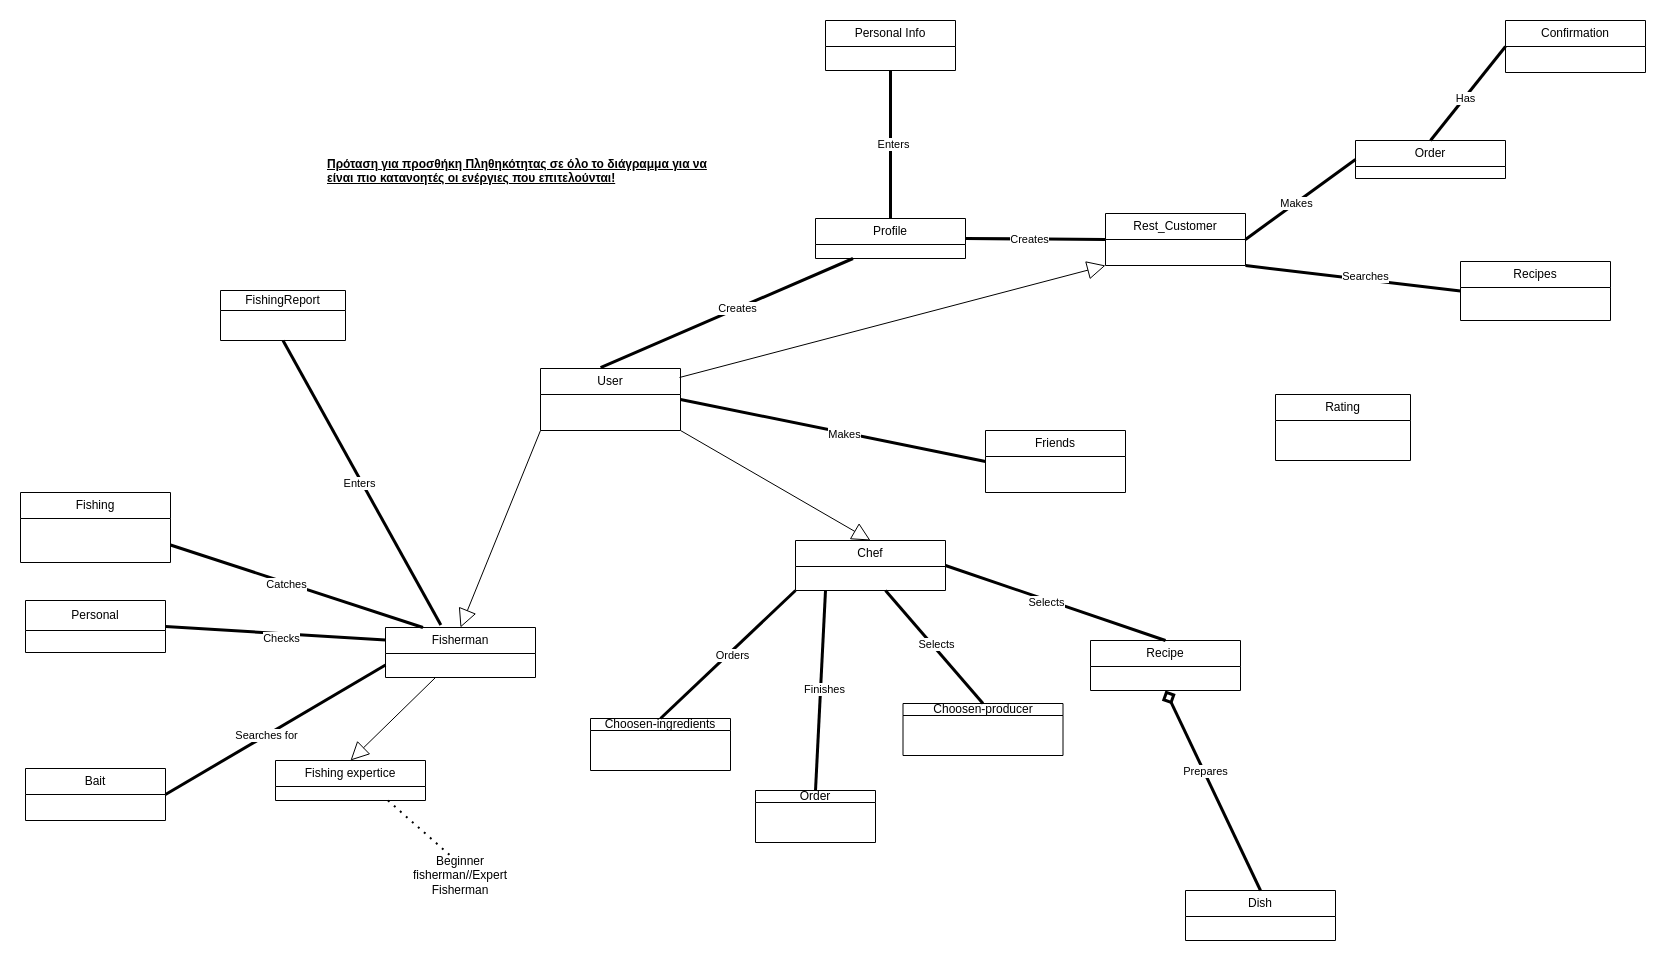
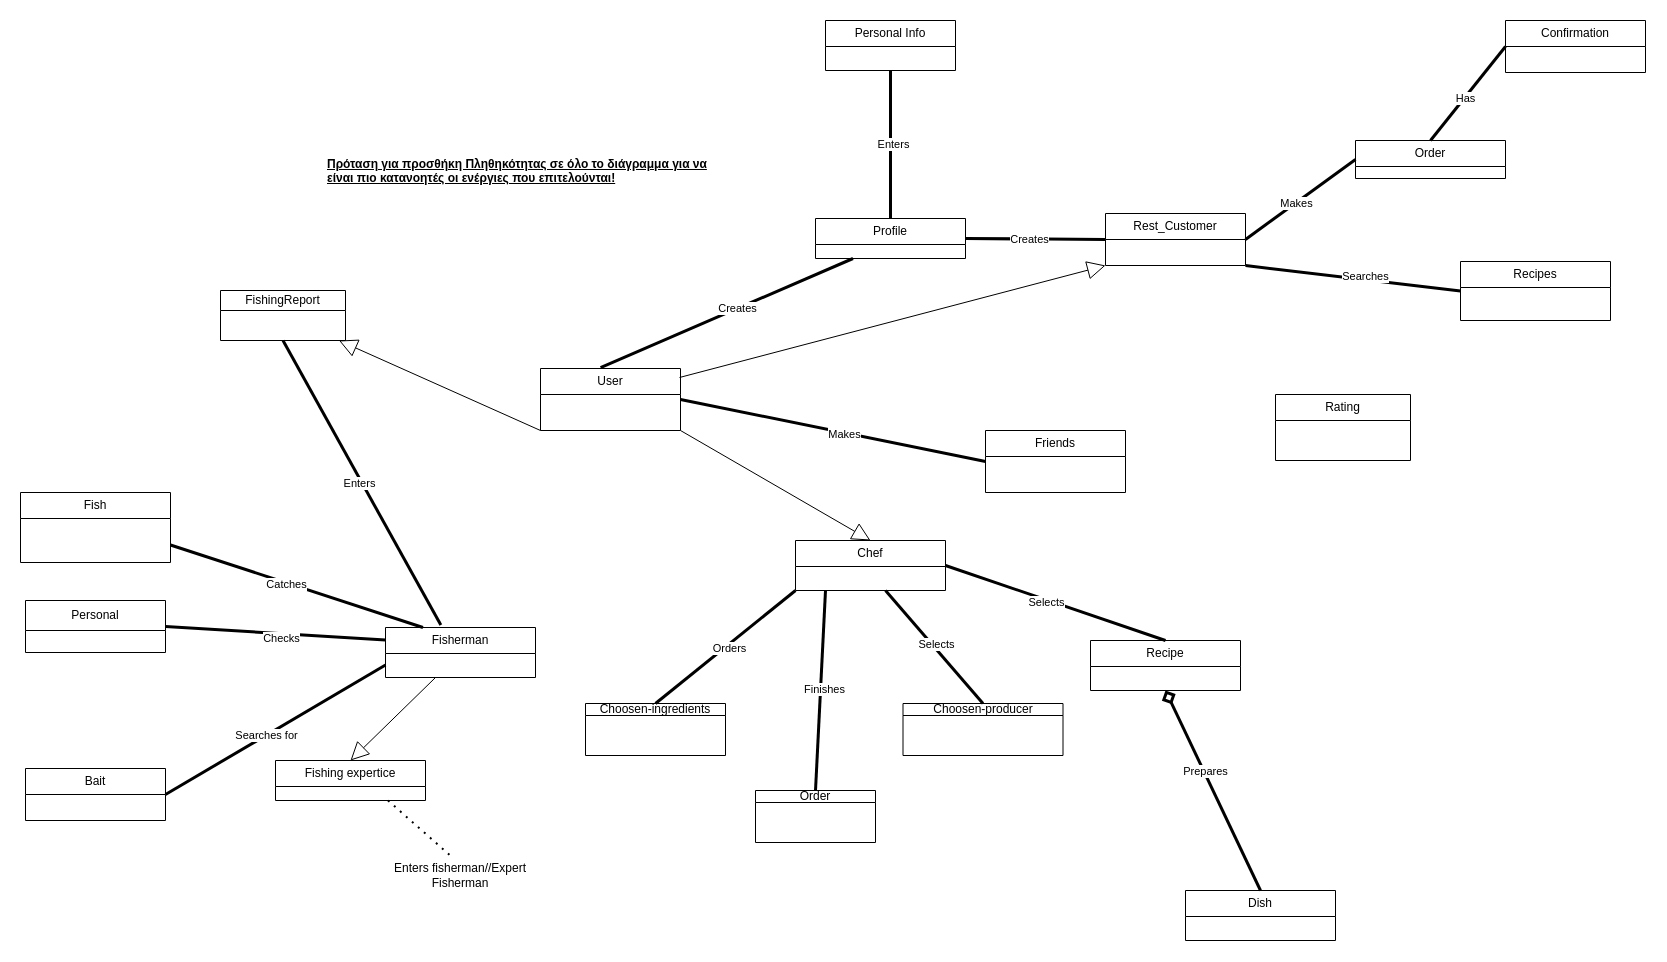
node "Fishing": label "Fishing" -> "Fish"
edge "User" -> "Fisherman": now "User" -> "FishingReport"
node "Choosen-ingredients": moved (661, 745) -> (656, 730)
node "Beginner fisherman//Expert Fisherman": label "Beginner fisherman//Expert Fisherman" -> "Enters fisherman//Expert Fisherman"
